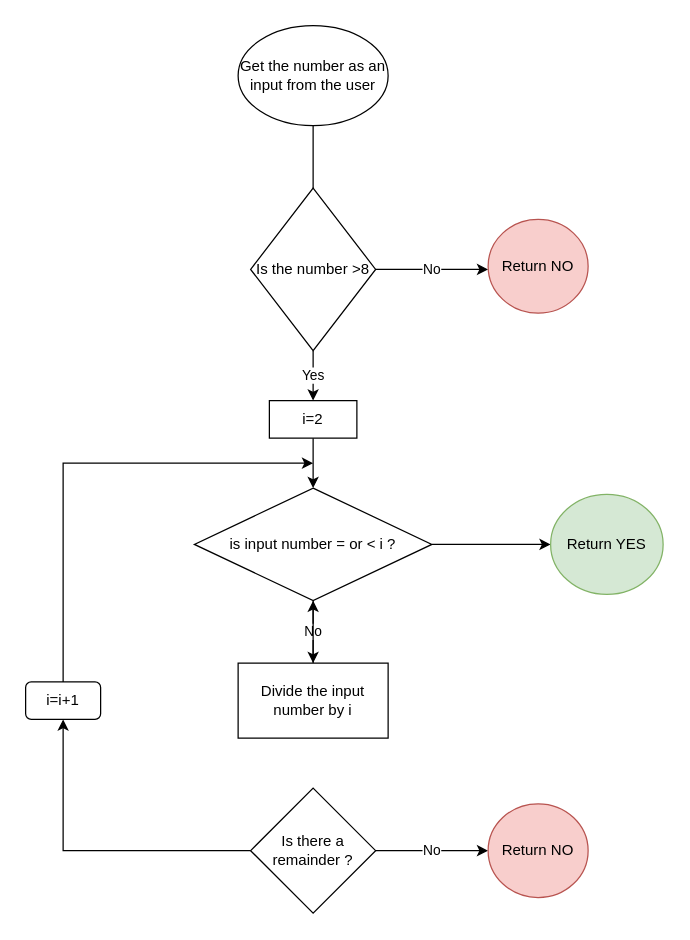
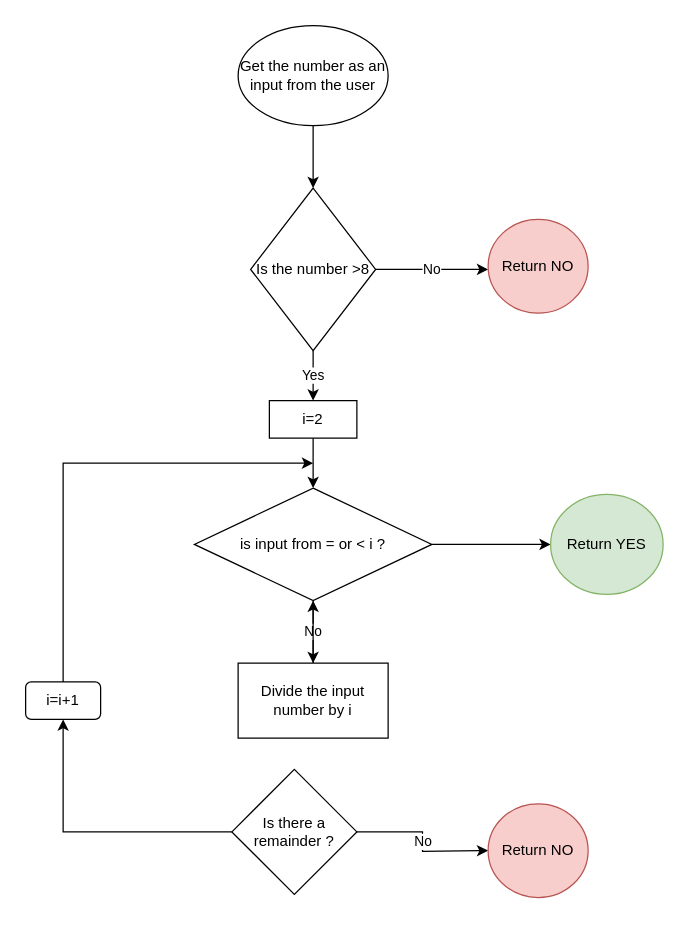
edge "Get the number as an input from the user" -- "Is the number >8": arrowhead none -> classic
node "is input number = or < i ?": label "is input number = or < i ?" -> "is input from = or < i ?"
node "Is there a remainder ?": moved (313, 851) -> (294, 832)
